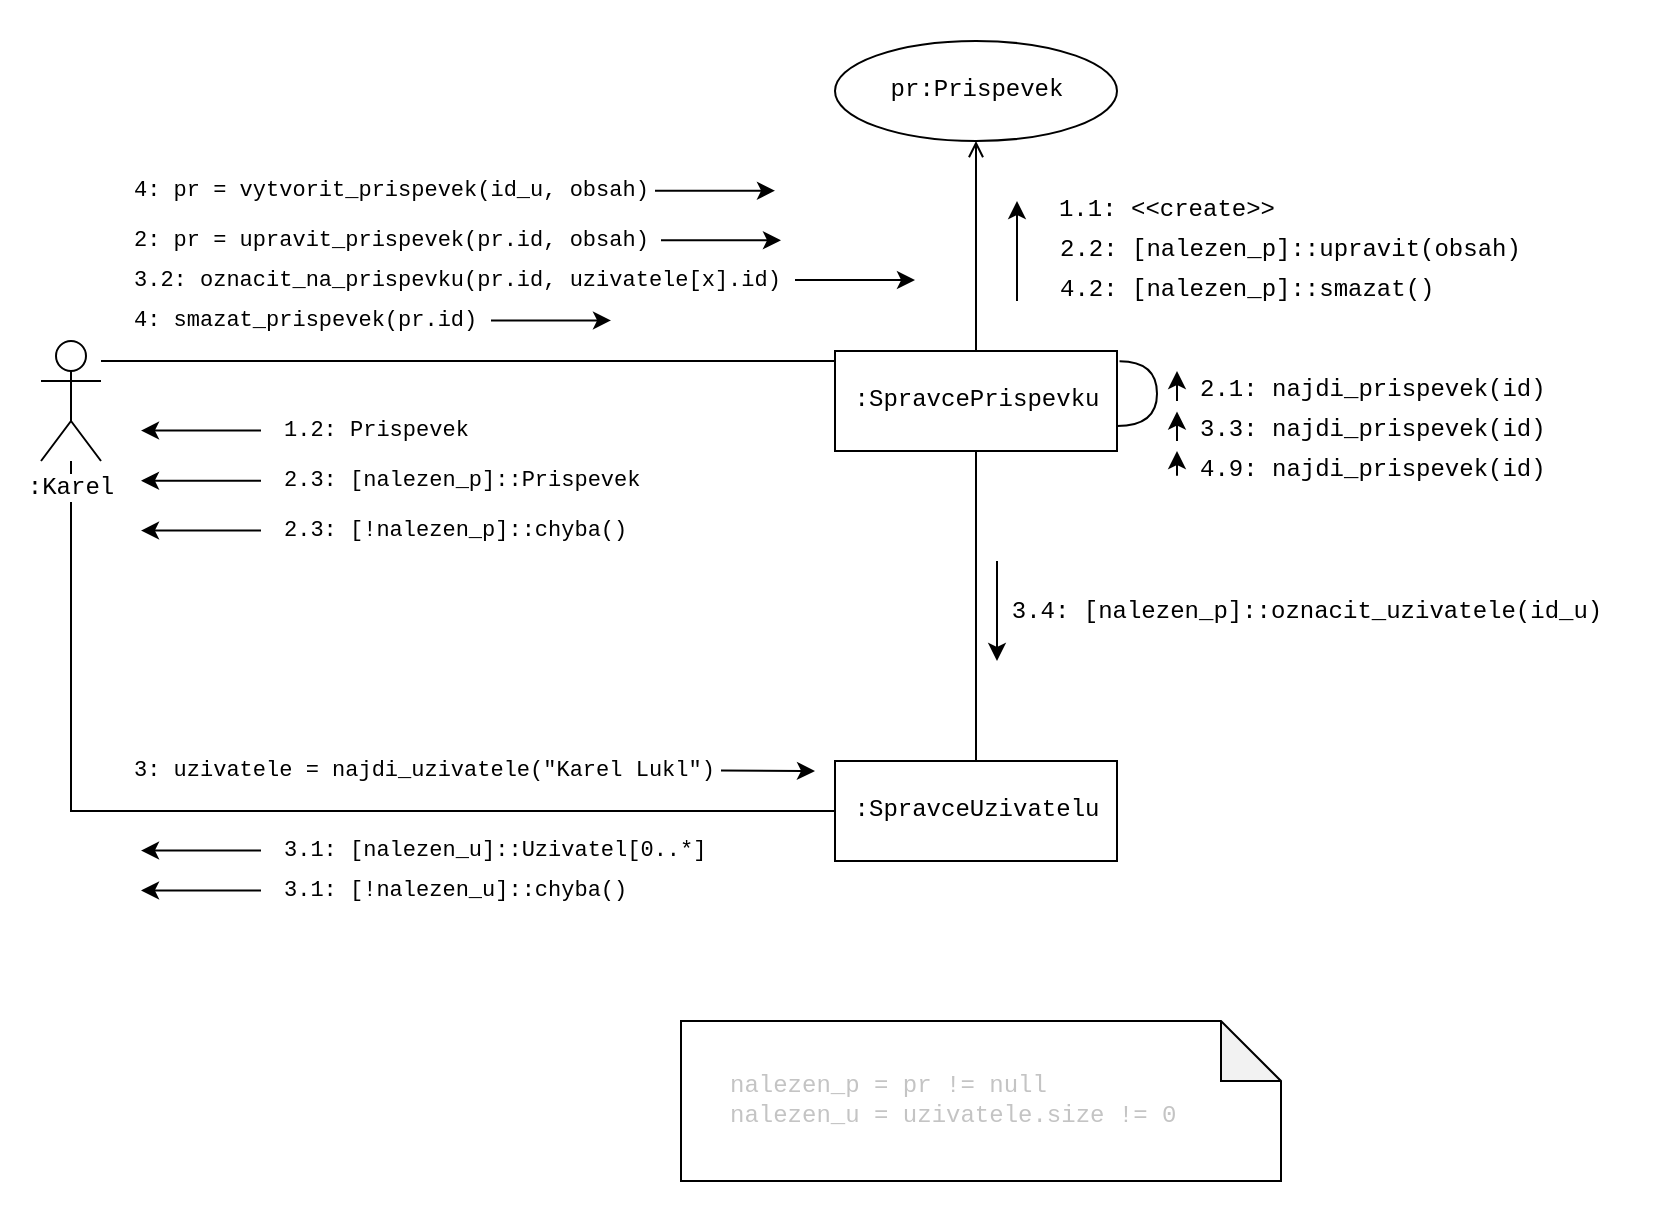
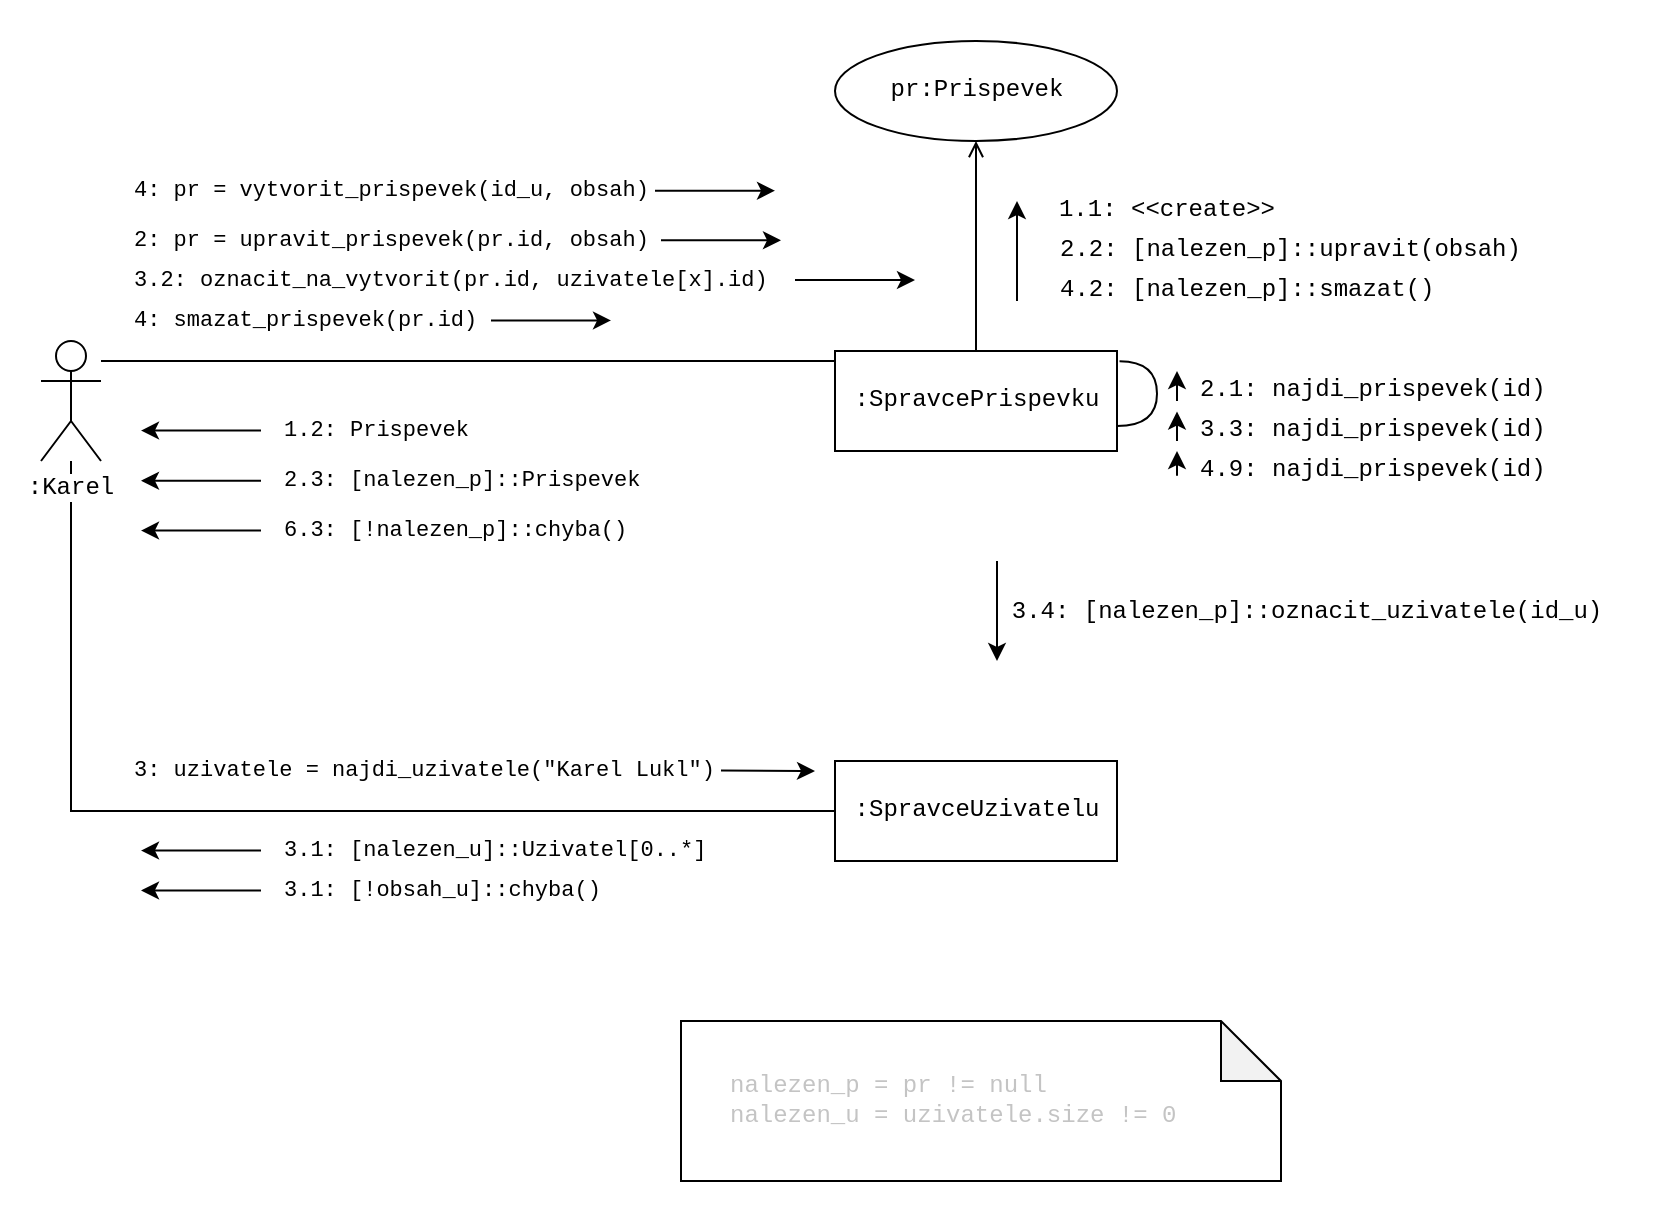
node "3.2: oznacit_na_prispevku(pr.id, uzivatele[x].id)": label "3.2: oznacit_na_prispevku(pr.id, uzivatele[x].id)" -> "3.2: oznacit_na_vytvorit(pr.id, uzivatele[x].id)"
node "2.3: [!nalezen_p]::chyba()": label "2.3: [!nalezen_p]::chyba()" -> "6.3: [!nalezen_p]::chyba()"
edge ":SpravcePrispevku" -- ":SpravceUzivatelu": removed
node "3.1: [!nalezen_u]::chyba()": label "3.1: [!nalezen_u]::chyba()" -> "3.1: [!obsah_u]::chyba()"
